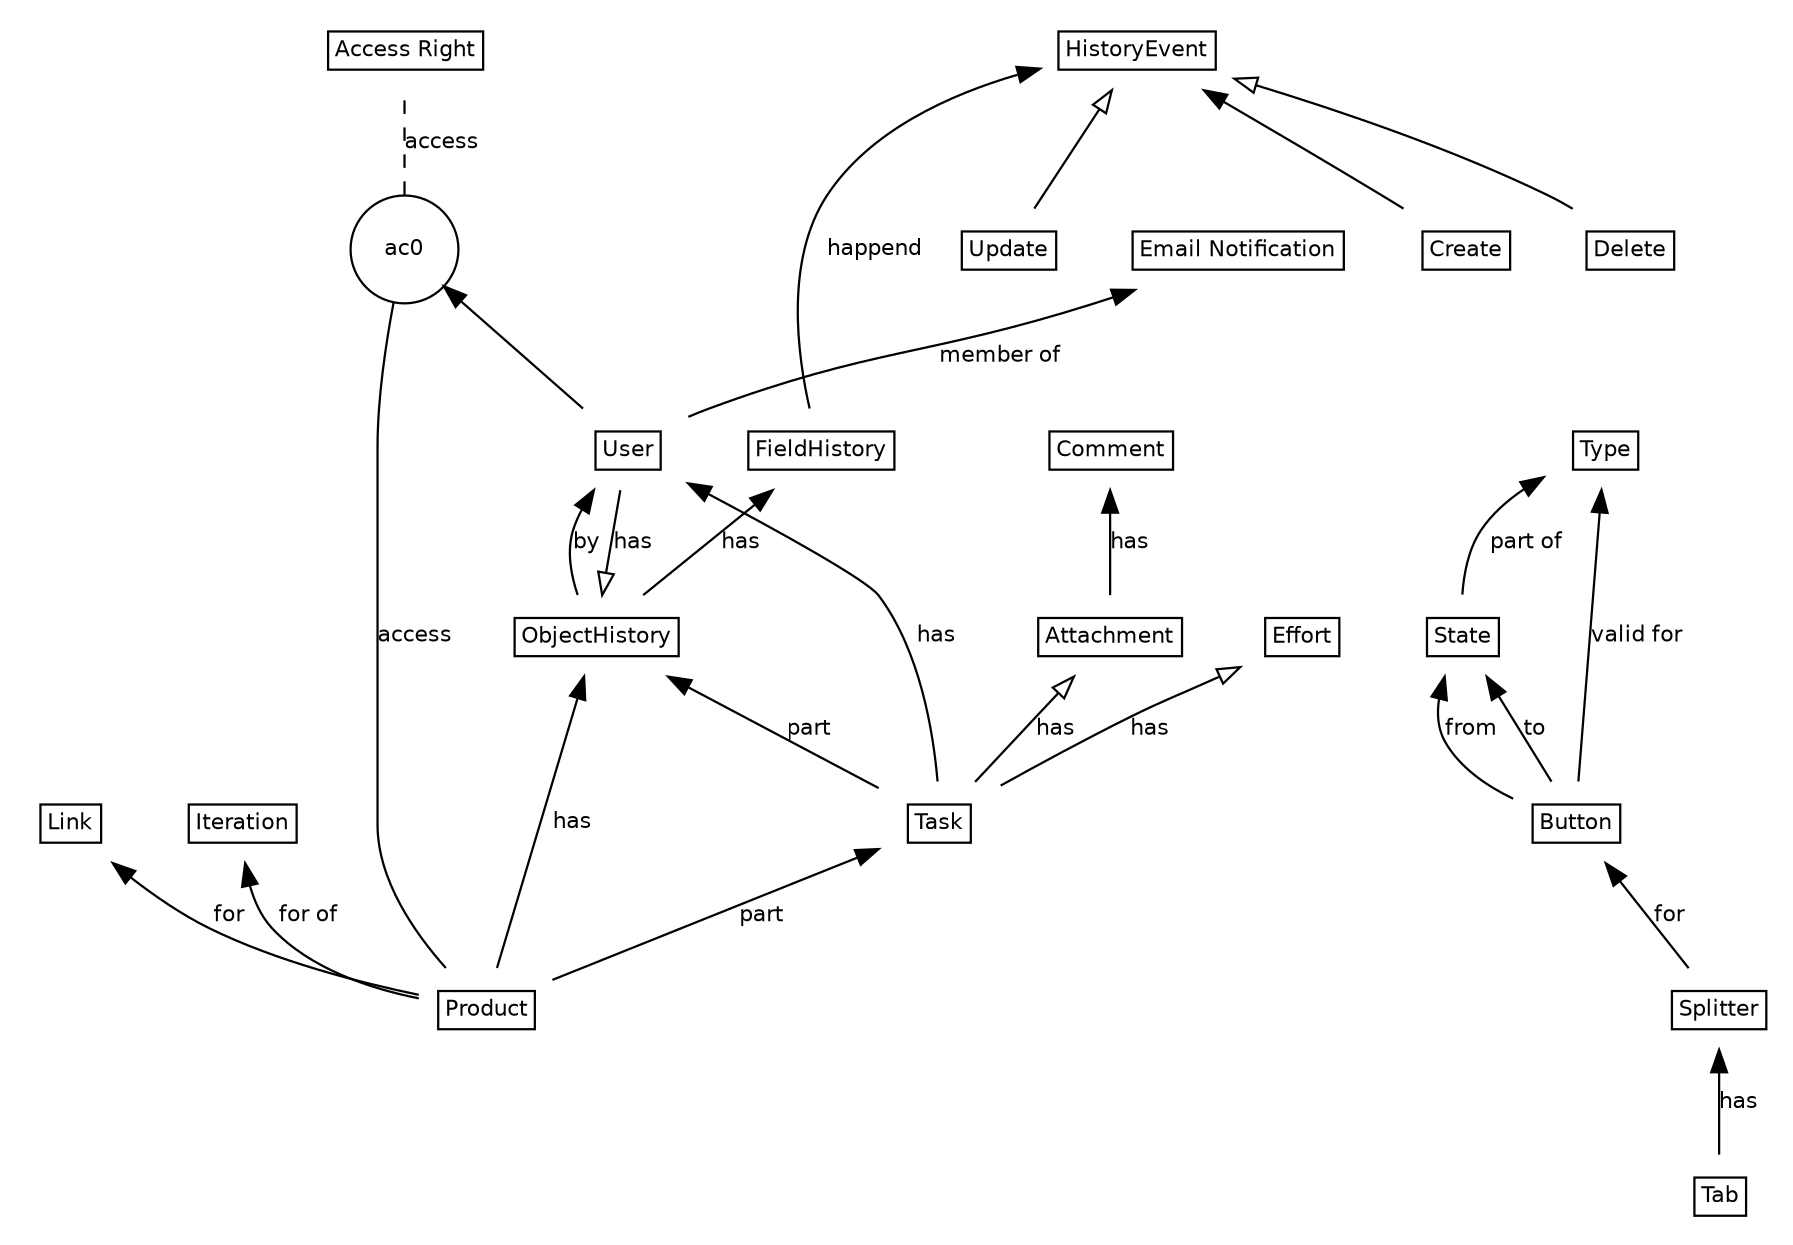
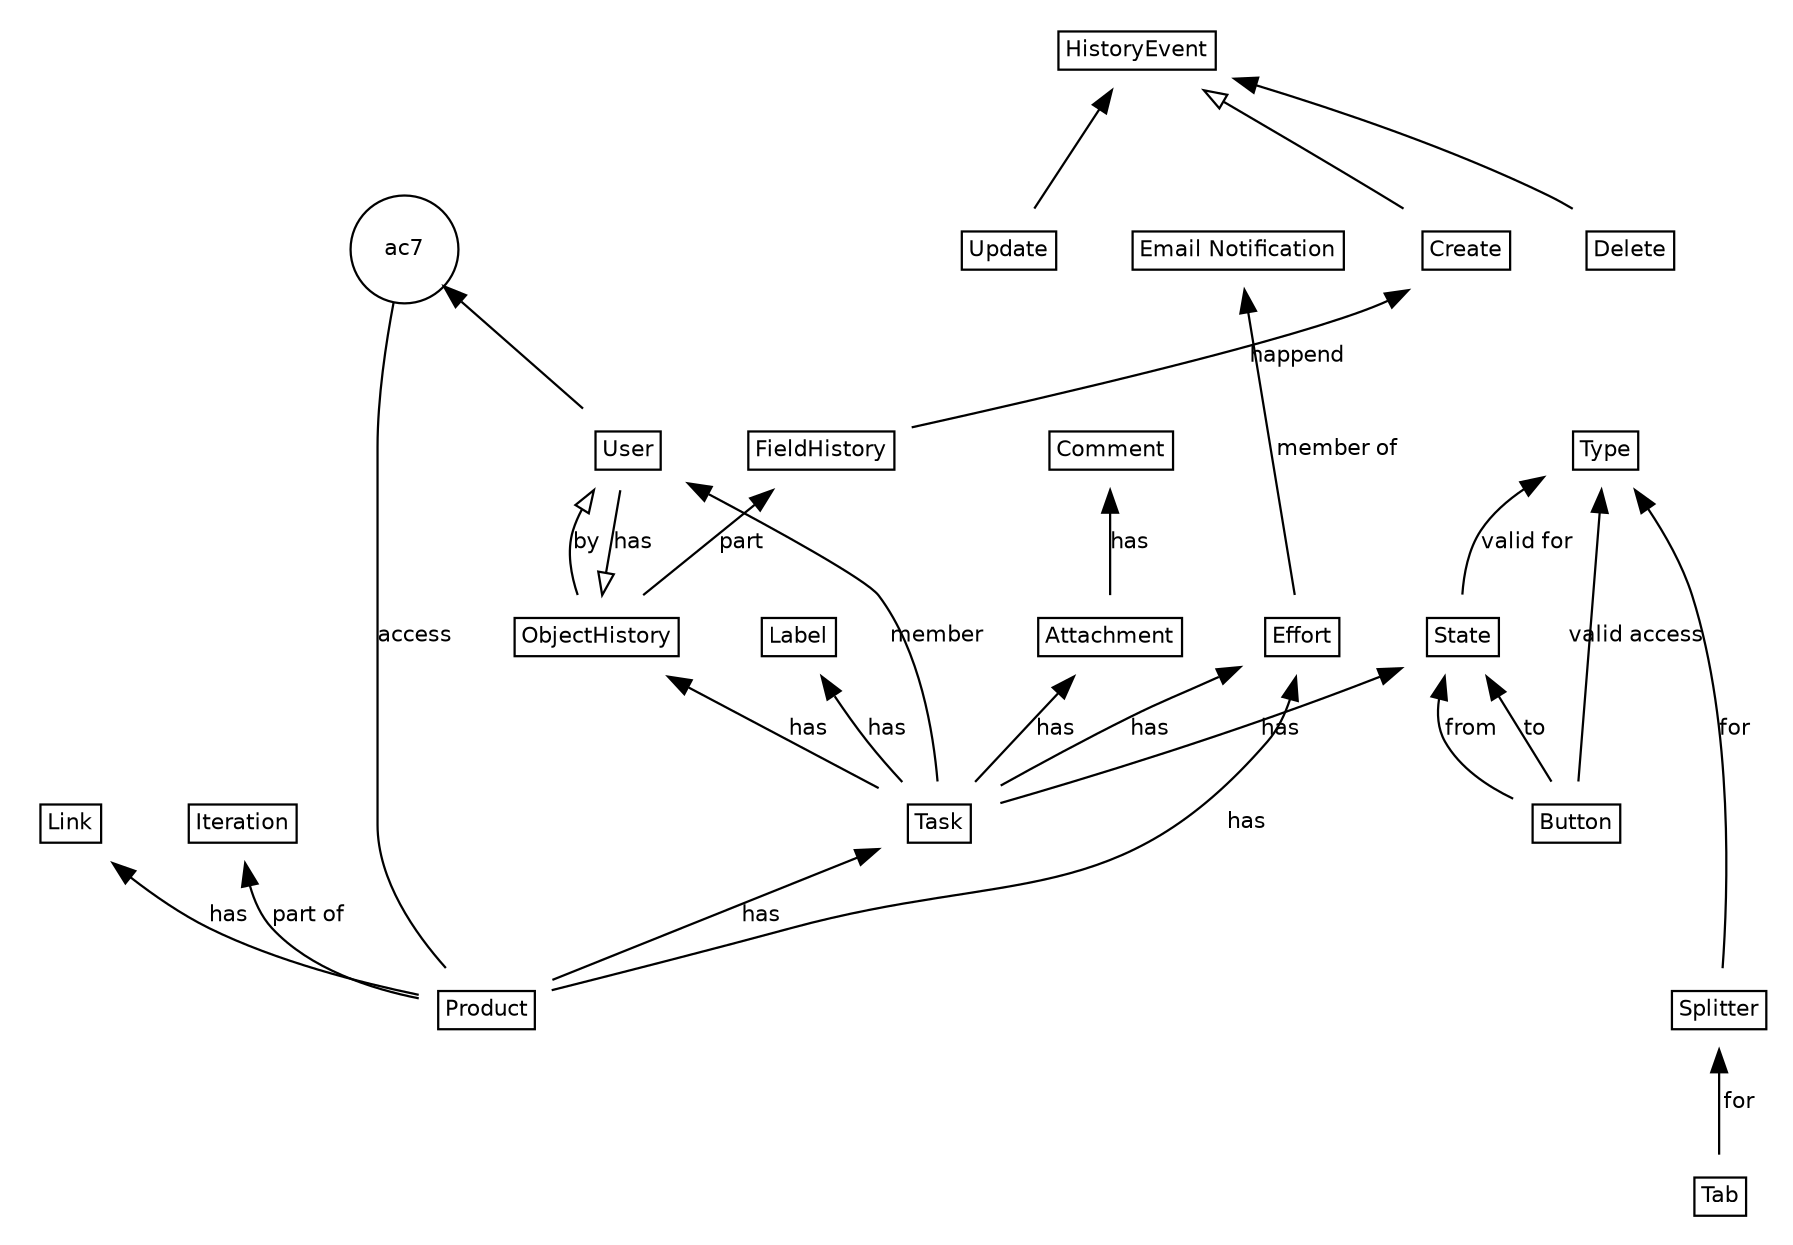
node "Access Right": removed
edge "Delete" -> "HistoryEvent": arrowhead empty -> normal
edge "Create" -> "HistoryEvent": arrowhead normal -> empty
edge "Update" -> "HistoryEvent": arrowhead empty -> normal
edge "FieldHistory" -> "HistoryEvent": now "FieldHistory" -> "Create"
node "ac0": label "ac0" -> "ac7"
edge "User" -> "Email Notification": now "Effort" -> "Email Notification"
edge "ObjectHistory" -> "FieldHistory": label "has" -> "part"
edge "State" -> "Type": label "part of" -> "valid for"
edge "ObjectHistory" -> "User": arrowhead normal -> empty
node "Label": added
edge "Task" -> "User": label "has" -> "member"
edge "Button" -> "Type": label "valid for" -> "valid access"
edge "Task" -> "Effort": arrowhead empty -> normal
edge "Task" -> "ObjectHistory": label "part" -> "has"
edge "Task" -> "Attachment": arrowhead empty -> normal
edge "Task" -> "State": added, label "has"
edge "Product" -> "ObjectHistory": now "Product" -> "Effort"
edge "Product" -> "Link": label "for" -> "has"
edge "Product" -> "Iteration": label "for of" -> "part of"
edge "Product" -> "Task": label "part" -> "has"
edge "Splitter" -> "Button": now "Splitter" -> "Type"
edge "Tab" -> "Splitter": label "has" -> "for"
